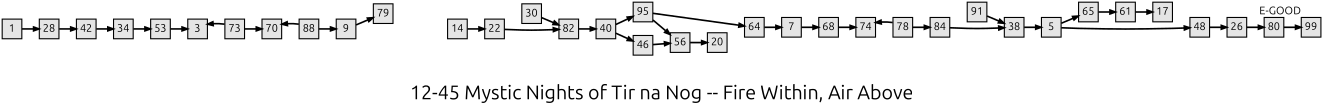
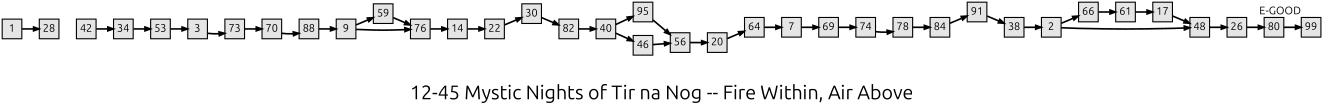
node "65": label "65" -> "66"
node "79": label "79" -> "59"
edge "95" -> "64": now "20" -> "64"
edge "17" -> "48": added
edge "78" -> "74": reversed
edge "73" -> "3": reversed
edge "88" -> "70": reversed
node "68": label "68" -> "69"
node "5": label "5" -> "2"
edge "84" -> "38": now "84" -> "91"
edge "28" -> "42": removed
node "76": added
edge "22" -> "82": now "22" -> "30"
